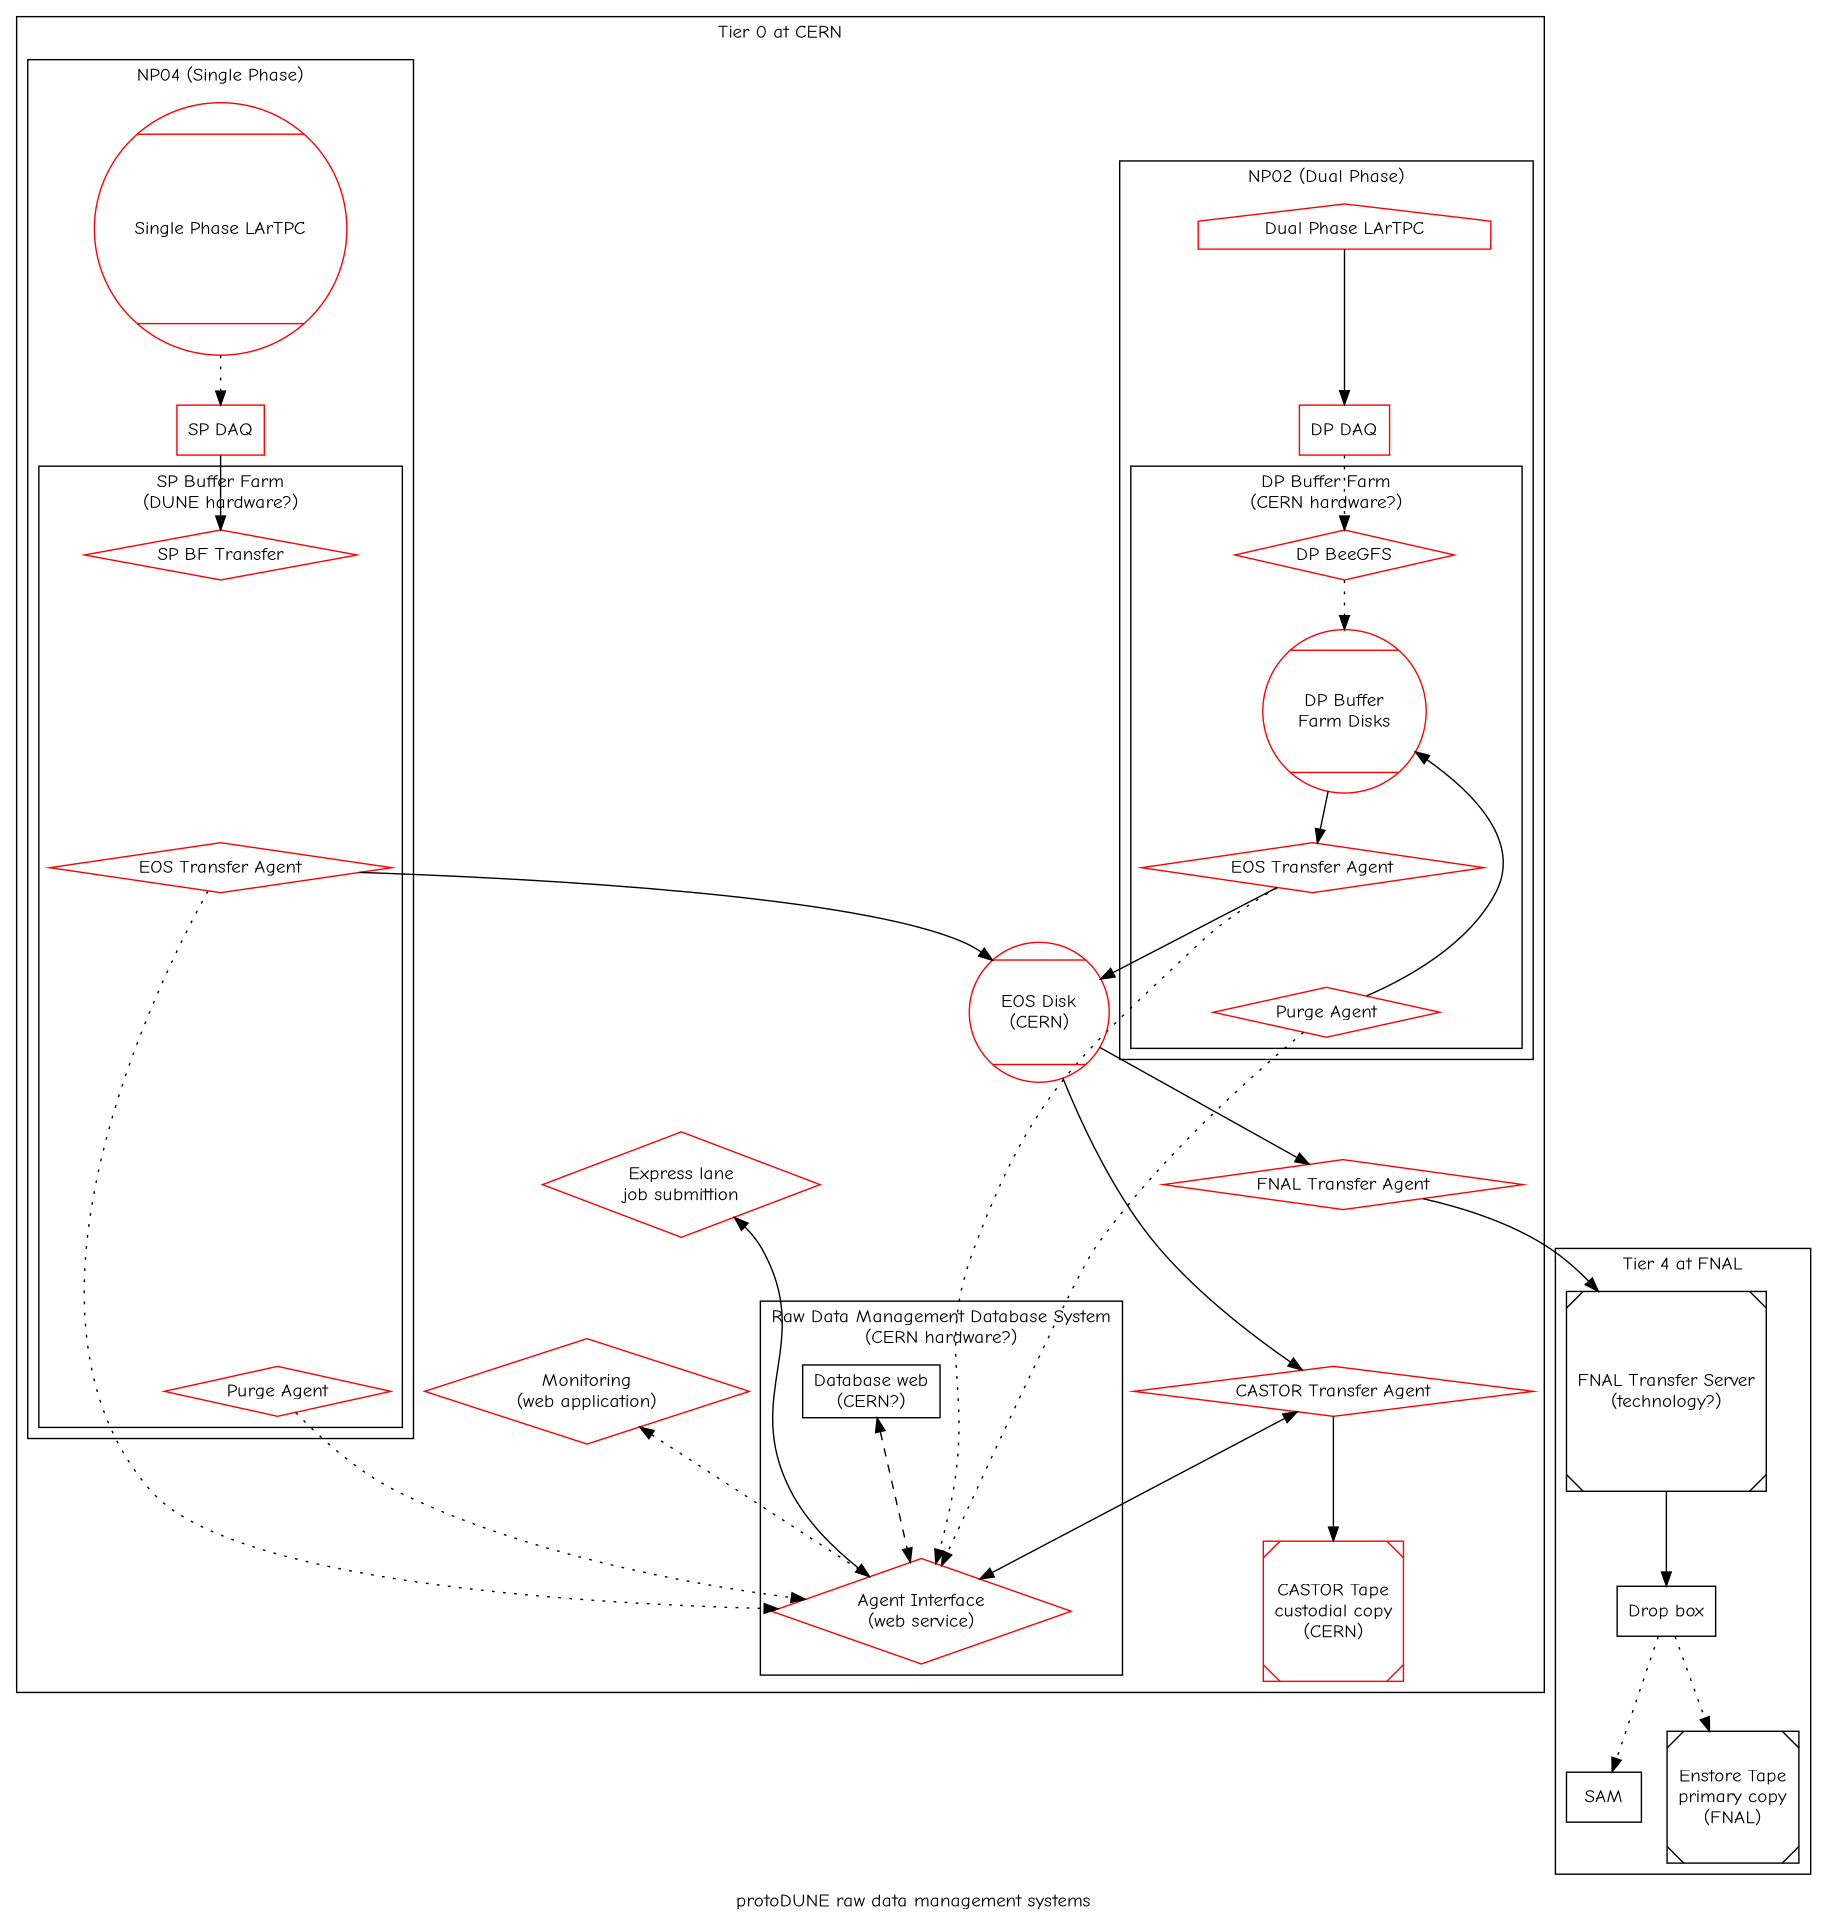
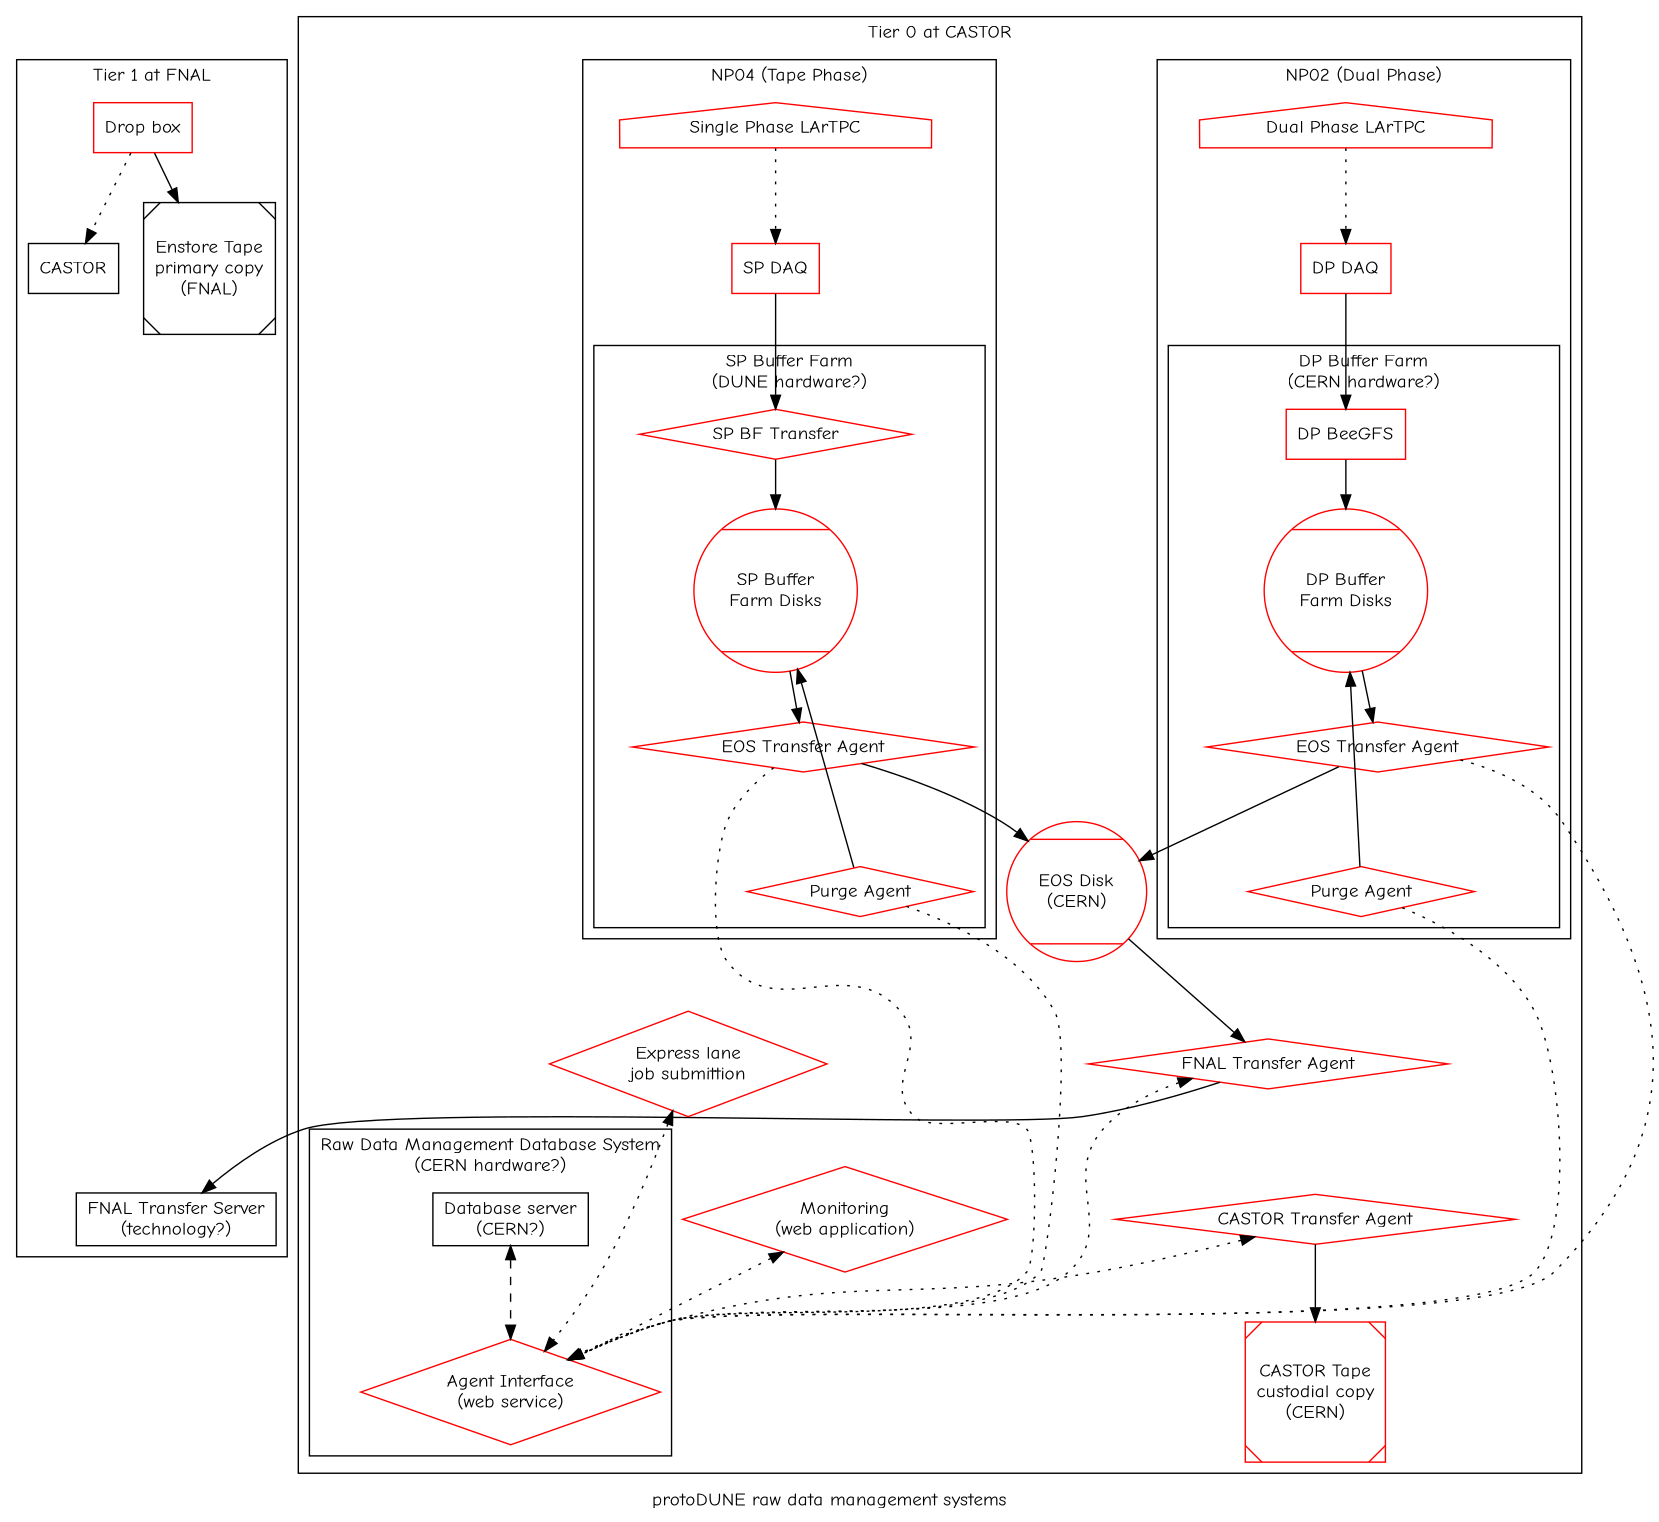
cluster "Tier 0 at CERN": label "Tier 0 at CERN" -> "Tier 0 at CASTOR"
cluster "NP04 (Single Phase)": label "NP04 (Single Phase)" -> "NP04 (Tape Phase)"
node "Single Phase LArTPC": shape Mcircle -> house
edge "Dual Phase LArTPC" -> "DP DAQ": style solid -> dotted
edge "DP DAQ" -> "DP BeeGFS": style dotted -> solid
node "DP BeeGFS": shape diamond -> box
node "SP Buffer Farm Disks": added
edge "DP BeeGFS" -> "DP Buffer Farm Disks": style dotted -> solid
edge "EOS Disk (CERN)" -> "CASTOR Transfer Agent": removed
cluster "Tier 4 at FNAL": label "Tier 4 at FNAL" -> "Tier 1 at FNAL"
edge "FNAL Transfer Agent" -- "Agent Interface (web service)": added
node "Database web (CERN?)": label "Database web (CERN?)" -> "Database server (CERN?)"
node "FNAL Transfer Server (technology?)": shape Msquare -> box
edge "Express lane job submittion" -- "Agent Interface (web service)": style solid -> dotted
edge "CASTOR Transfer Agent" -- "Agent Interface (web service)": style solid -> dotted
edge "FNAL Transfer Server (technology?)" -> "Drop box": removed
node "Drop box": color black -> red
edge "Drop box" -> "Enstore Tape primary copy (FNAL)": style dotted -> solid
node "SAM": label "SAM" -> "CASTOR"
